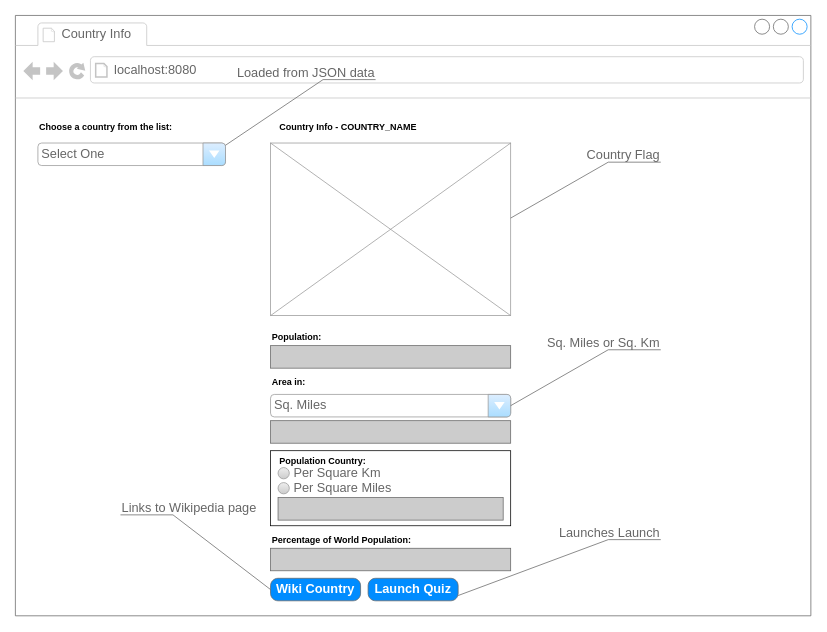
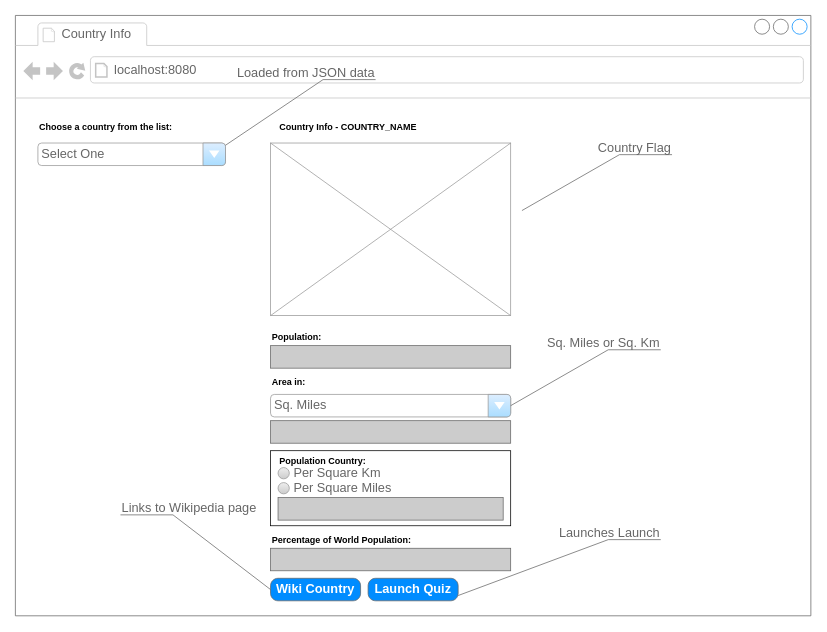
node "Country Flag": moved (585, 180) -> (597, 173)
